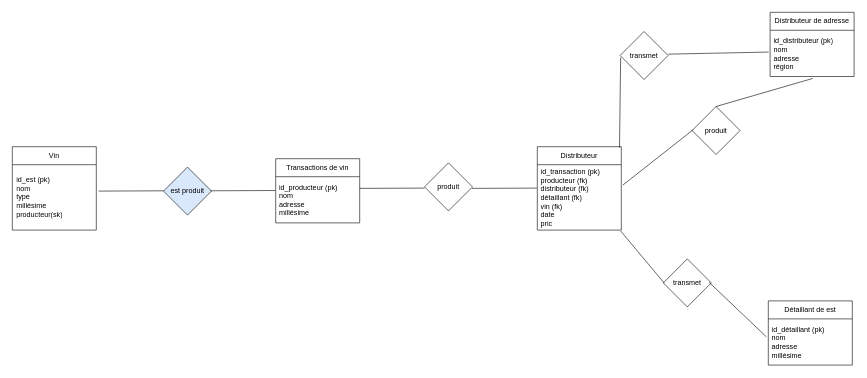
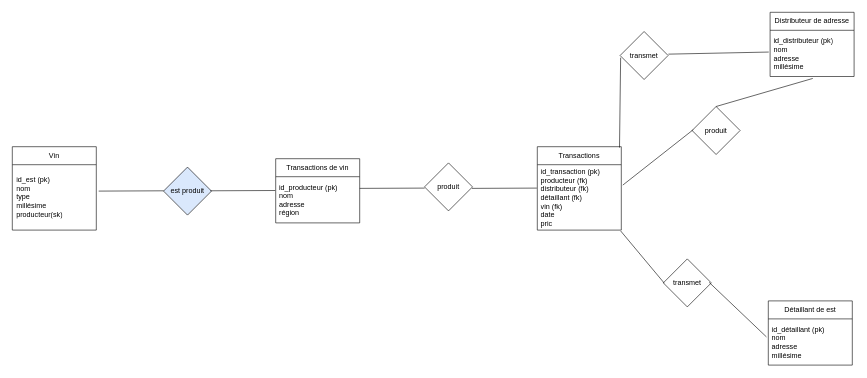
node "id_distributeur (pk) nom adresse région": label "id_distributeur (pk) nom adresse région" -> "id_distributeur (pk) nom adresse millésime"
node "Distributeur": label "Distributeur" -> "Transactions"
node "id_producteur (pk) nom adresse millésime": label "id_producteur (pk) nom adresse millésime" -> "id_producteur (pk) nom adresse région"
